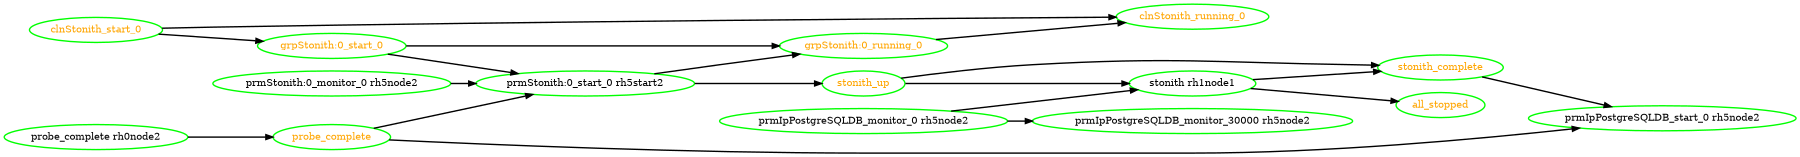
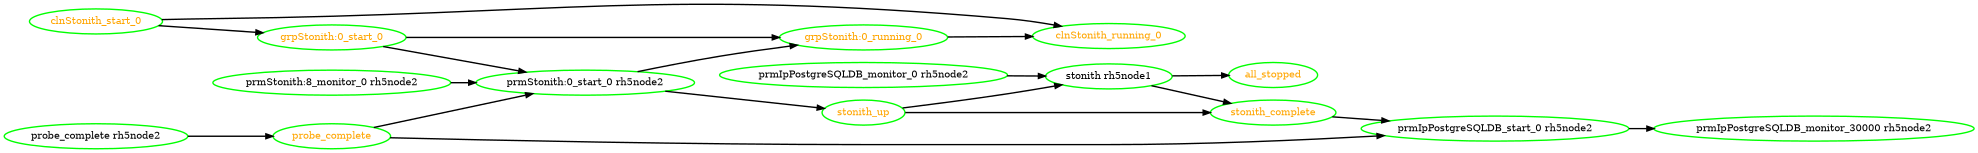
node "prmStonith:0_monitor_0 rh5node2": label "prmStonith:0_monitor_0 rh5node2" -> "prmStonith:8_monitor_0 rh5node2"
node "prmStonith:0_start_0 rh5start2": label "prmStonith:0_start_0 rh5start2" -> "prmStonith:0_start_0 rh5node2"
node "stonith rh1node1": label "stonith rh1node1" -> "stonith rh5node1"
edge "prmIpPostgreSQLDB_monitor_0 rh5node2" -> "prmIpPostgreSQLDB_monitor_30000 rh5node2": now "prmIpPostgreSQLDB_start_0 rh5node2" -> "prmIpPostgreSQLDB_monitor_30000 rh5node2"
node "probe_complete rh0node2": label "probe_complete rh0node2" -> "probe_complete rh5node2"
